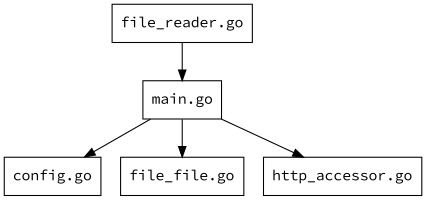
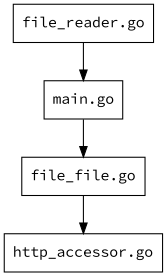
edge "main.go" -> "http_accessor.go": now "file_file.go" -> "http_accessor.go"
node "config.go": removed
